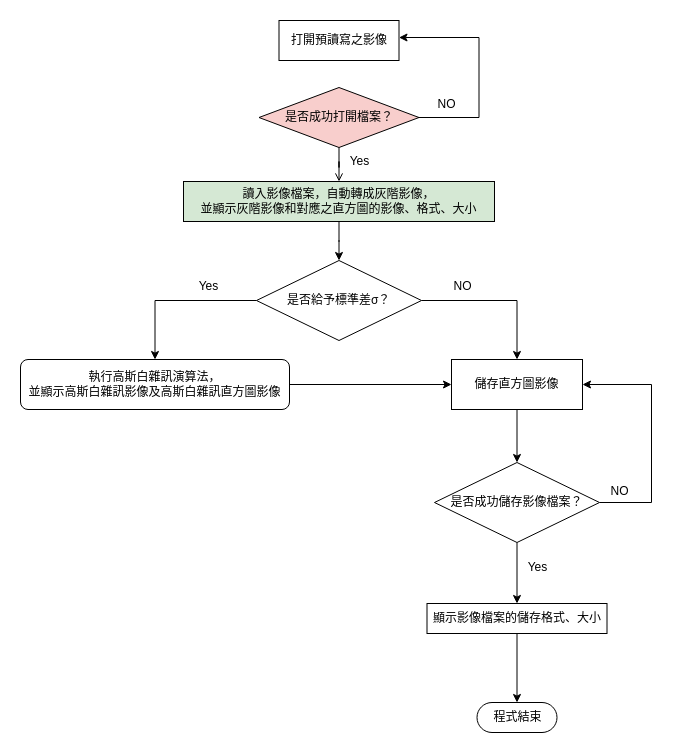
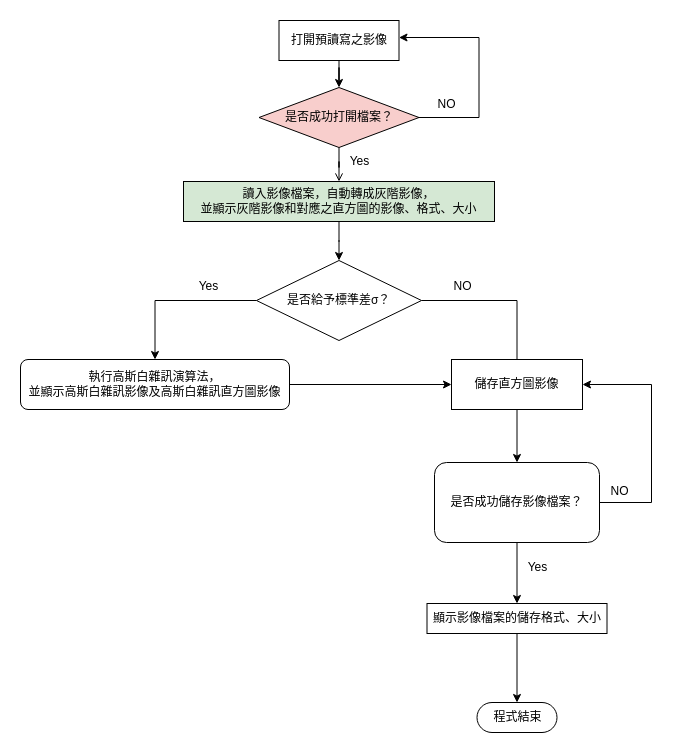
edge "打開預讀寫之影像" -> "是否成功打開檔案？": added
edge "是否給予標準差σ？" -> "儲存直方圖影像": arrowhead classic -> none
node "是否成功儲存影像檔案？": shape diamond -> rounded rectangle
